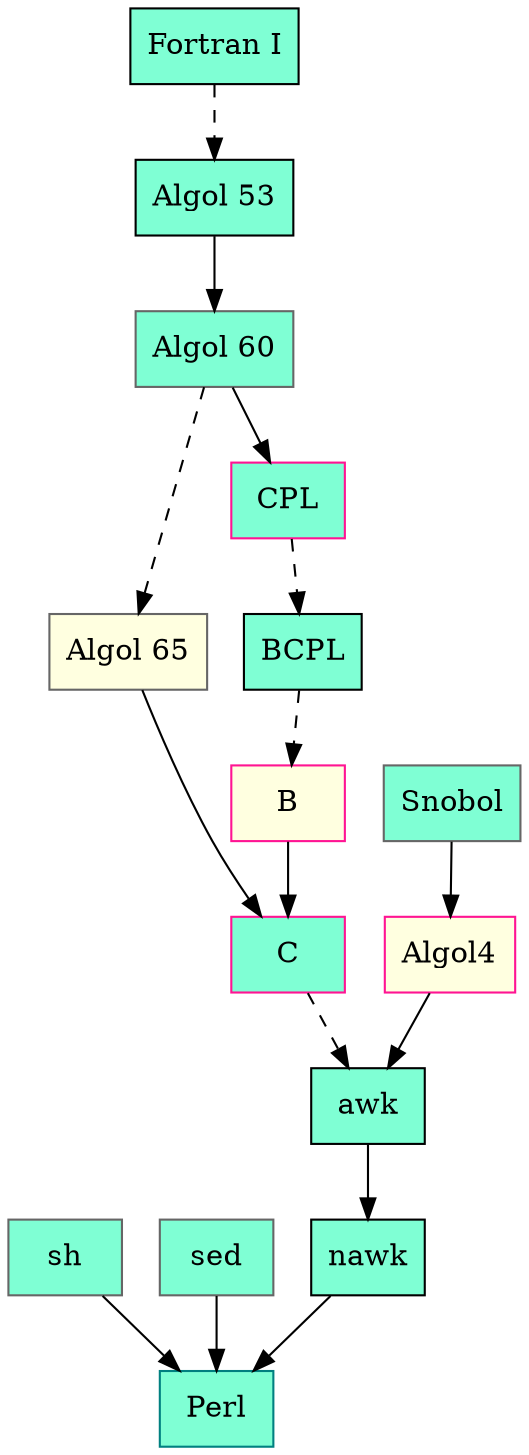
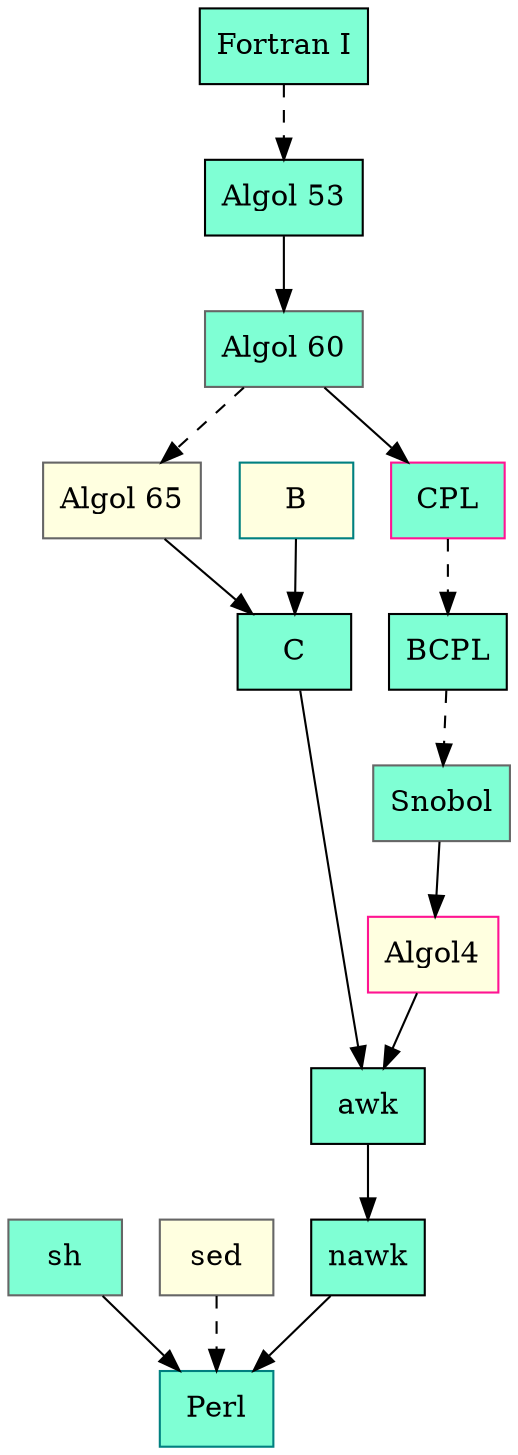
edge "BCPL" -> "B": now "BCPL" -> "Snobol"
node "B": color deeppink -> teal
node "C": color deeppink -> black
edge "C" -> "awk": style dashed -> solid
node "sed": fillcolor aquamarine -> lightyellow
edge "sed" -> "Perl": style solid -> dashed
